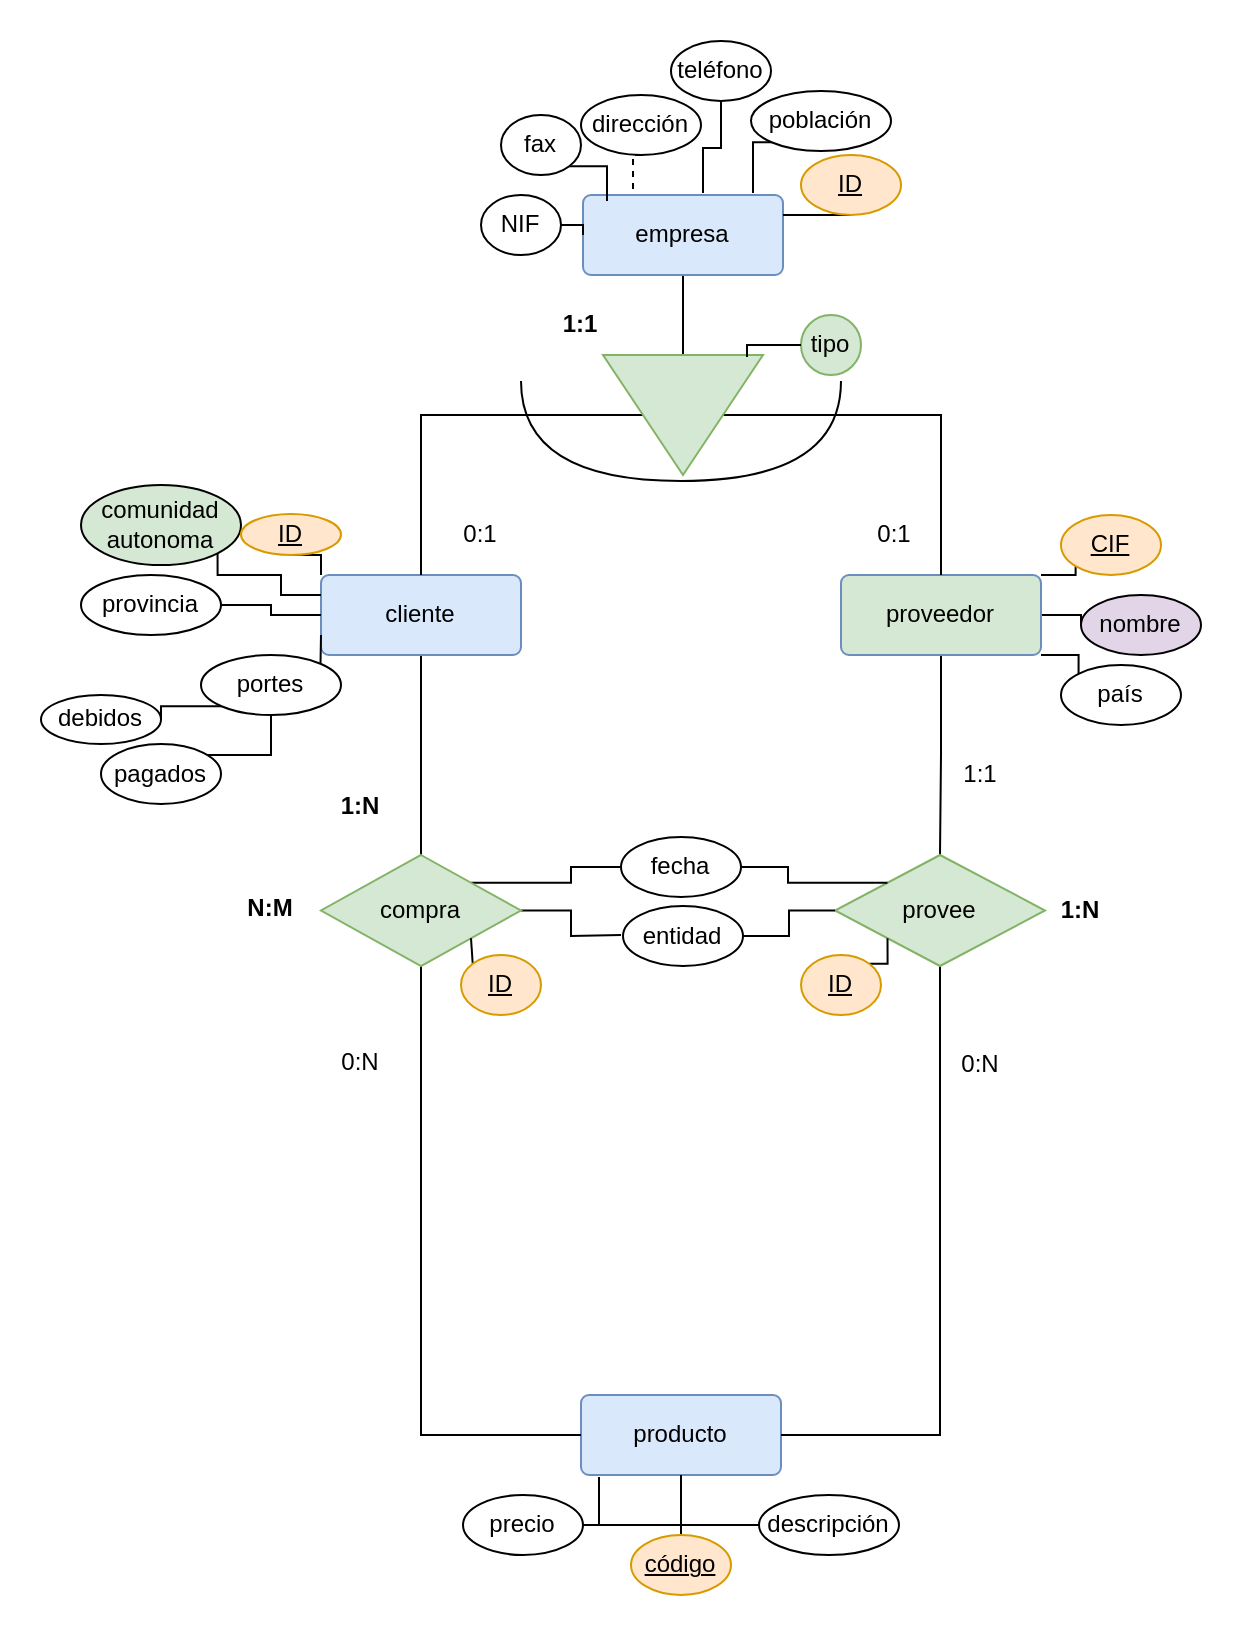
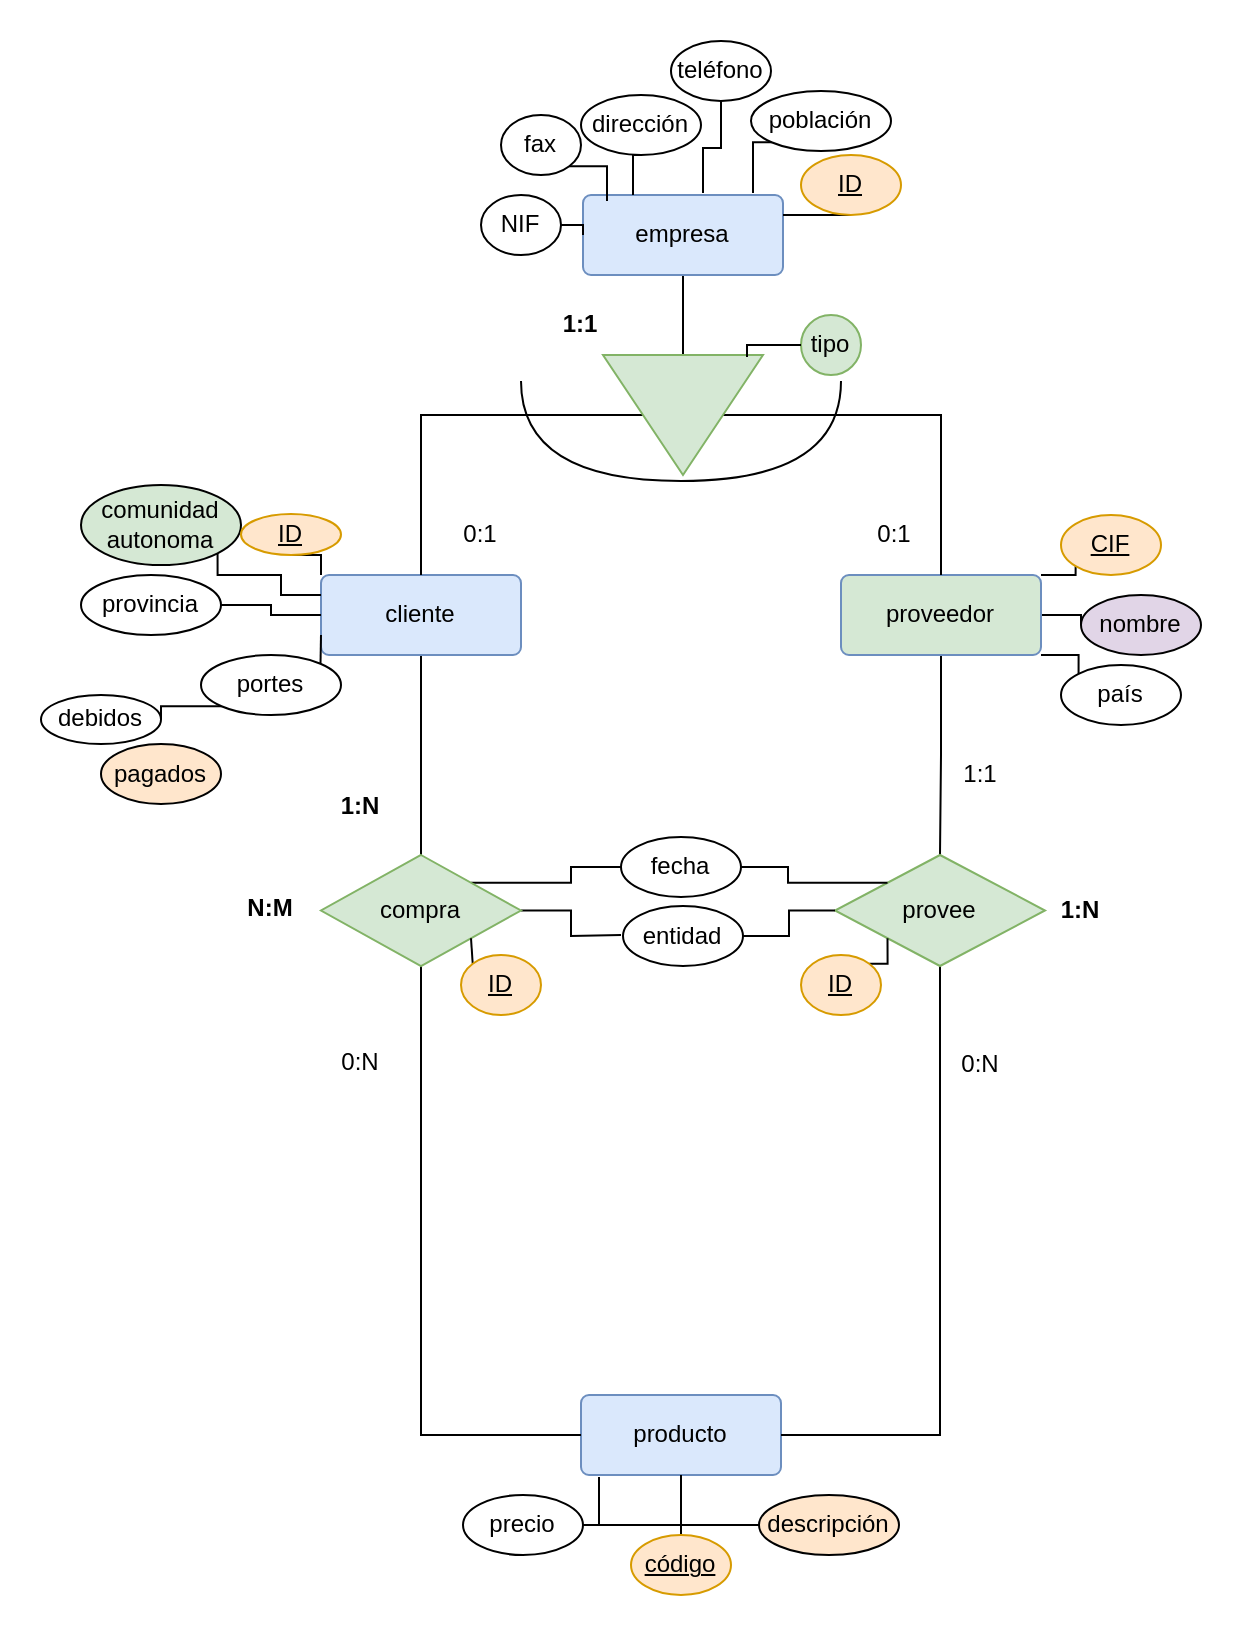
edge "dirección" -- "empresa": style dashed -> solid
edge "portes" -- "pagados": removed
node "pagados": fillcolor #ffffff -> #ffe6cc
node "descripción": fillcolor #ffffff -> #ffe6cc
